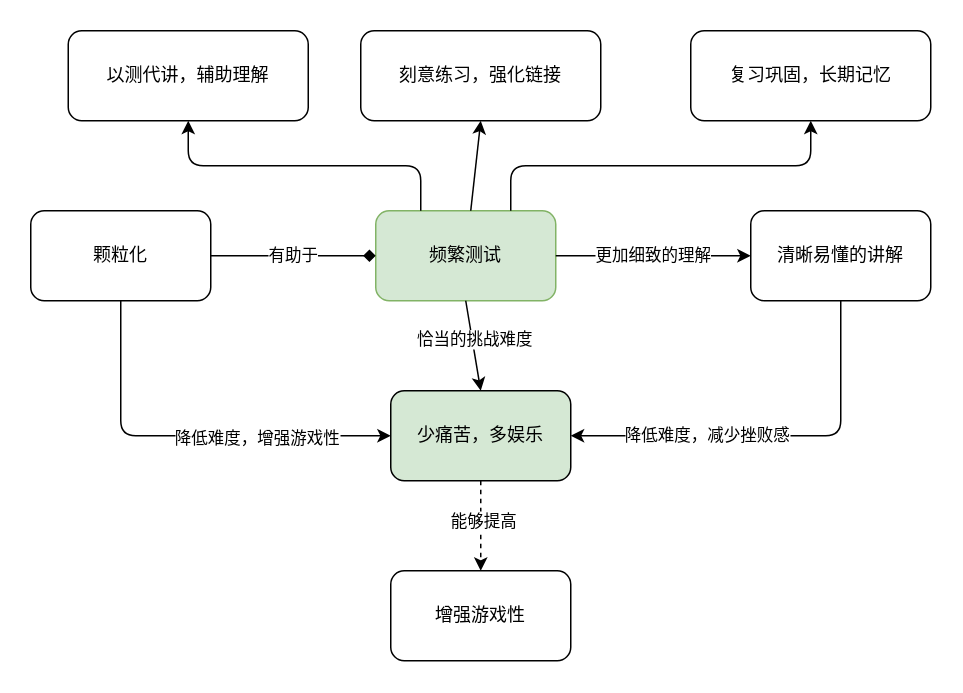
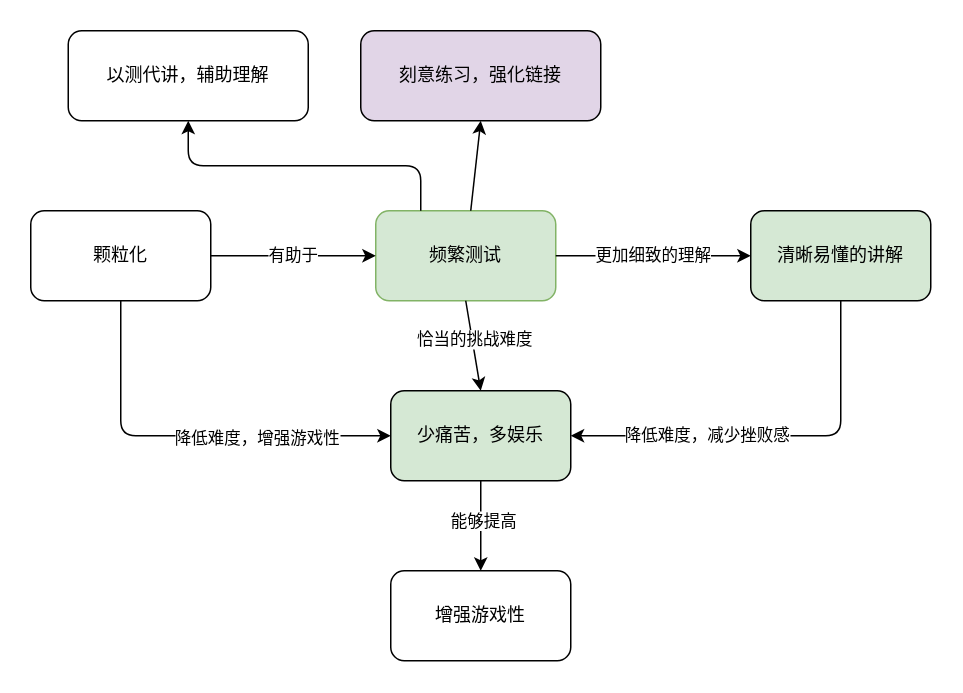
node "刻意练习，强化链接": fillcolor #ffffff -> #e1d5e7
node "复习巩固，长期记忆": removed
edge "频繁测试" -> "复习巩固，长期记忆": removed
edge "颗粒化" -> "频繁测试": arrowhead diamond -> classic
node "清晰易懂的讲解": fillcolor #ffffff -> #d5e8d4
edge "少痛苦，多娱乐" -> "增强游戏性": style dashed -> solid
